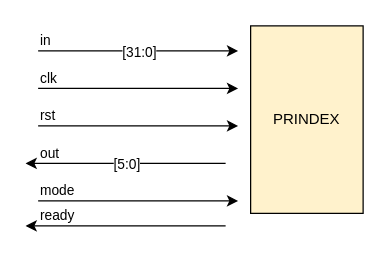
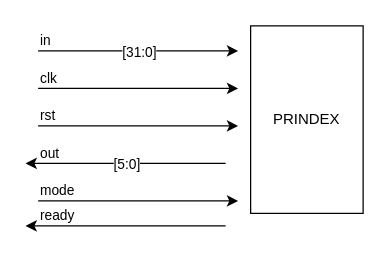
node "PRINDEX": fillcolor #fff2cc -> #ffffff
